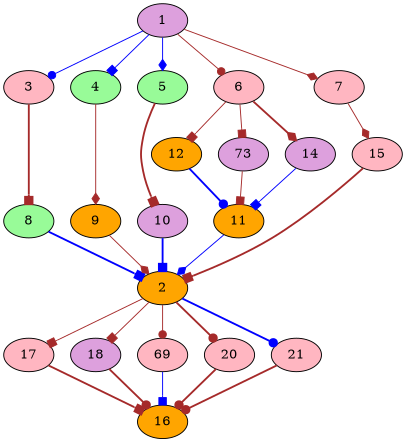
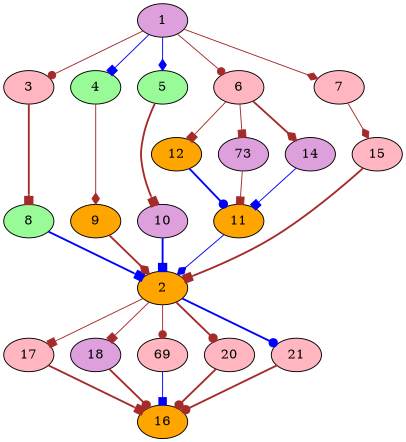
edge "1" -> "3": color blue -> brown
edge "9" -> "2": style solid -> bold
